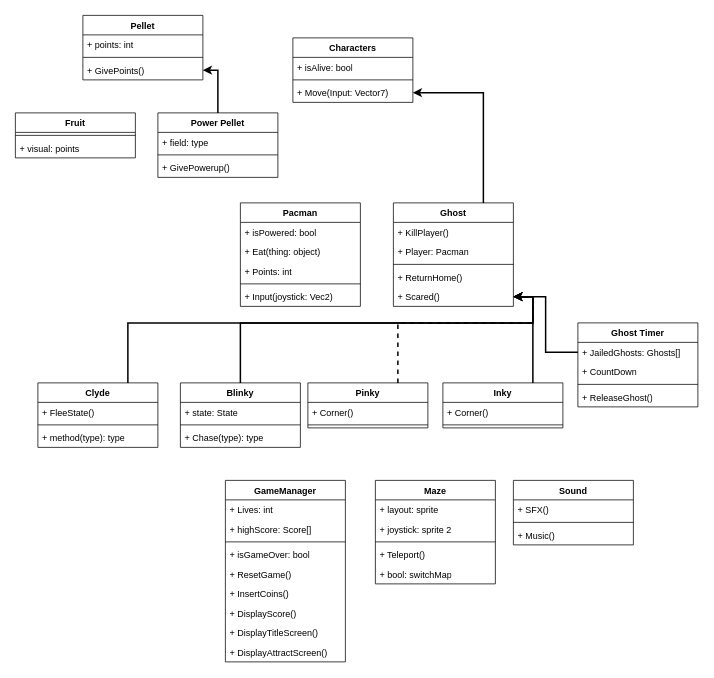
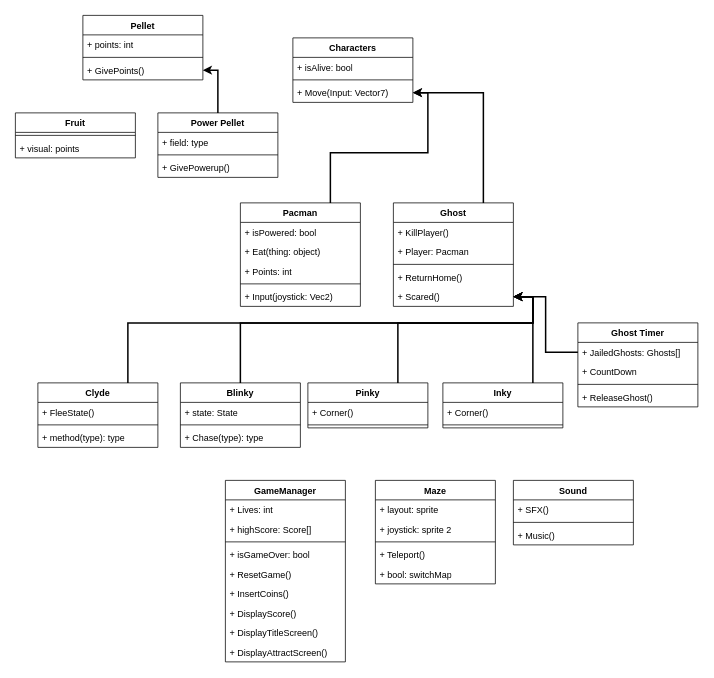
edge "Pacman" -> "+ Move(Input: Vector7)": added
edge "Pinky" -> "+ Scared()": style dashed -> solid
